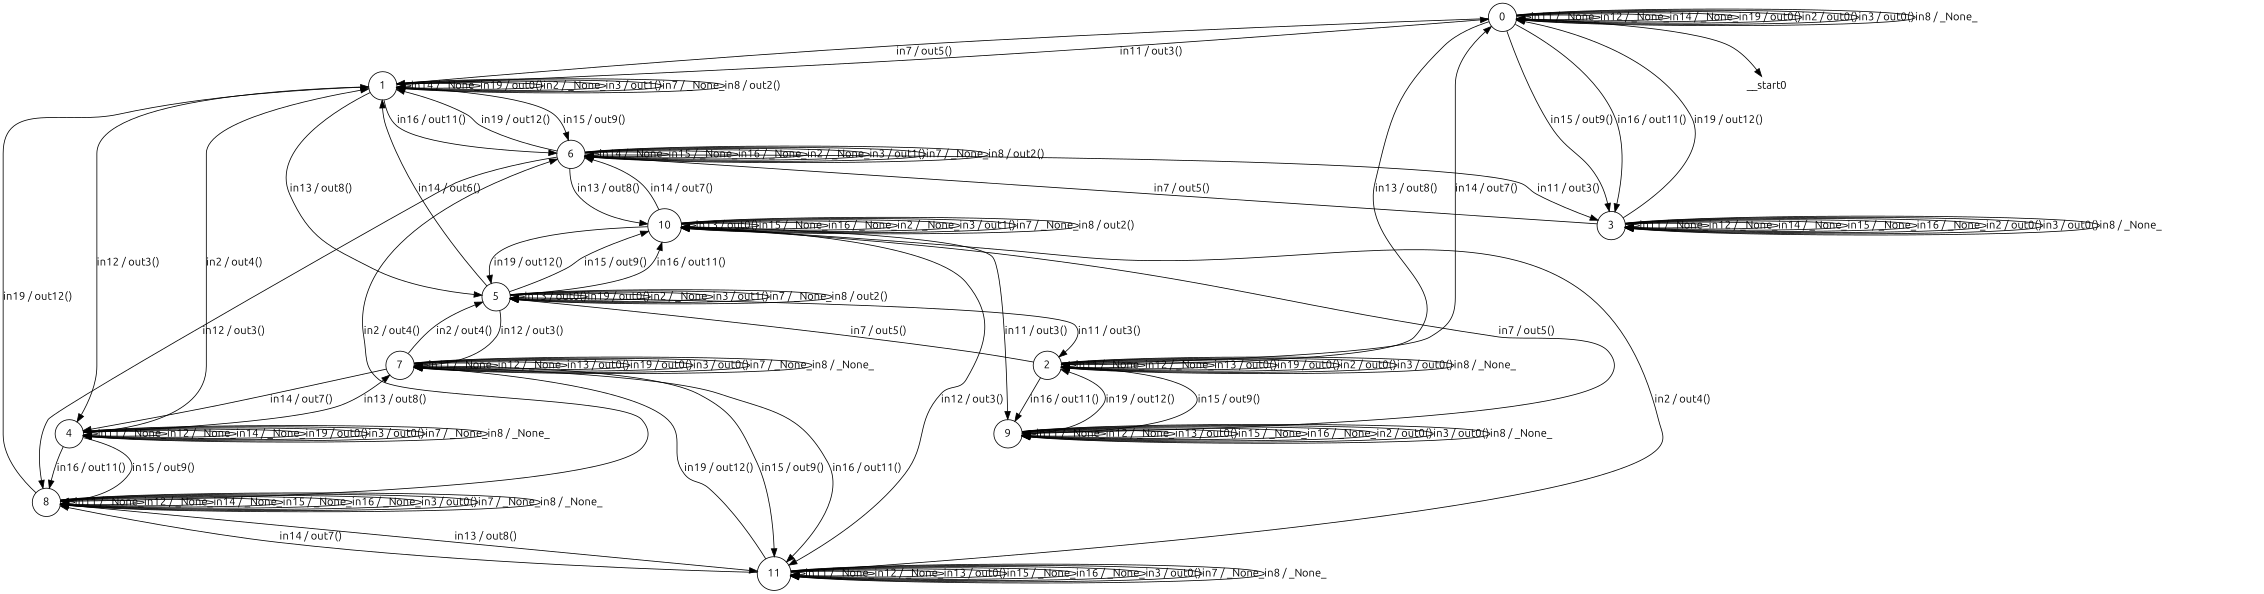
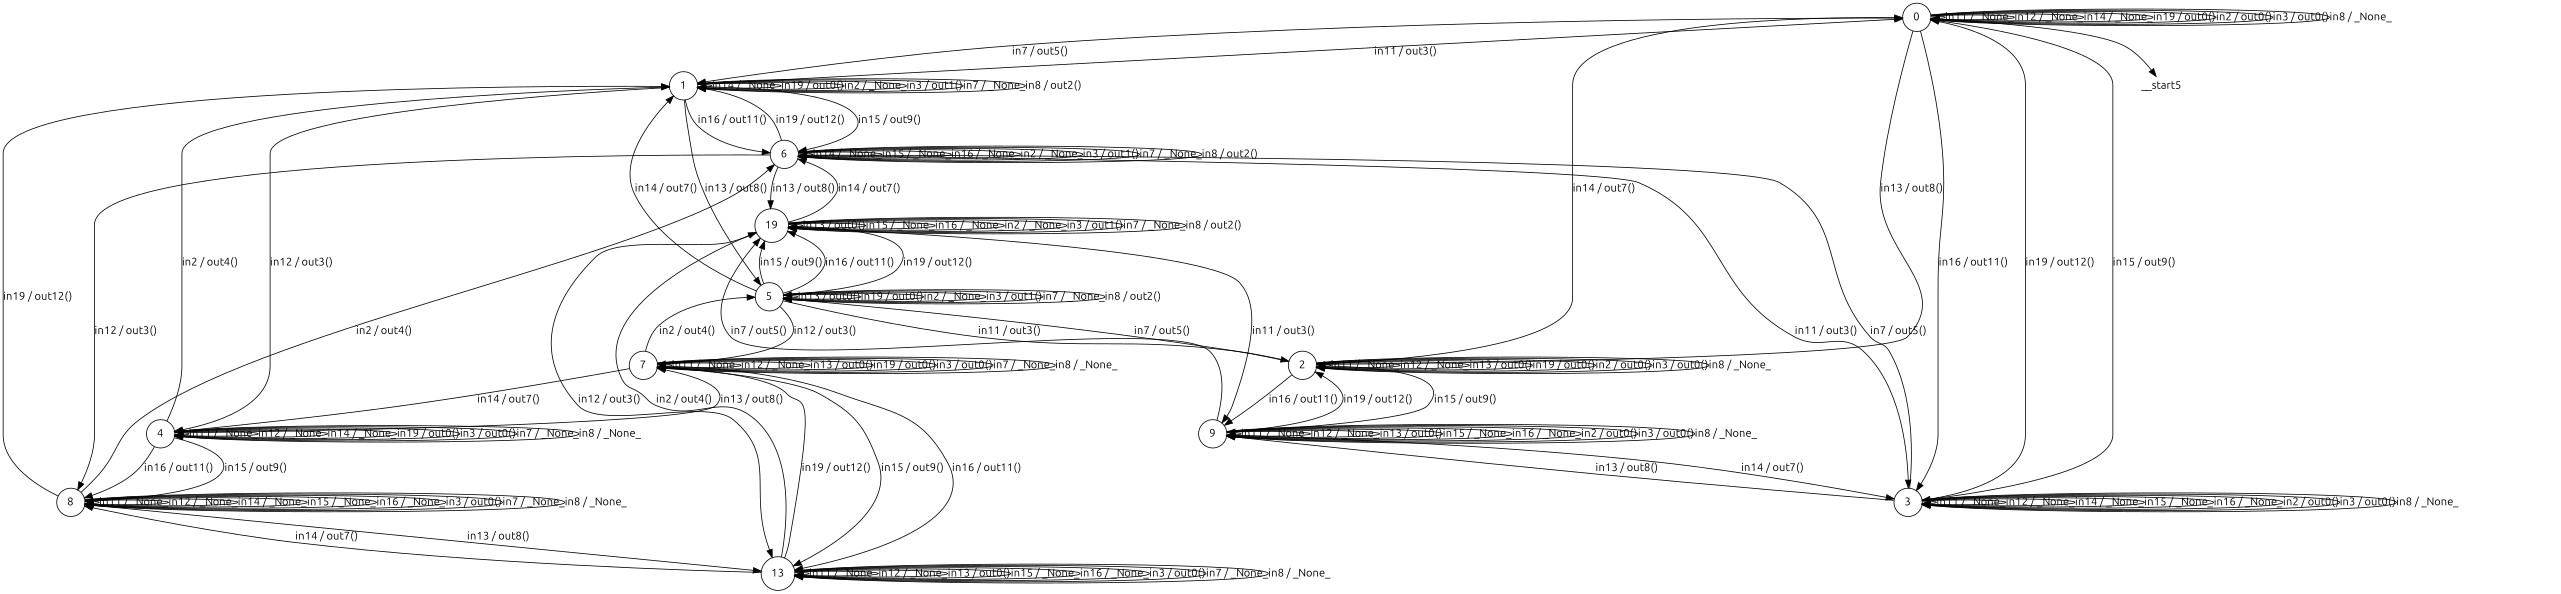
node "__start0": label "__start0" -> "__start5"
edge "5" -> "1": label "in14 / out6()" -> "in14 / out7()"
node "10": label "10" -> "19"
edge "9" -> "3": added, label "in14 / out7()"
edge "3" -> "9": added, label "in13 / out8()"
node "11": label "11" -> "13"
